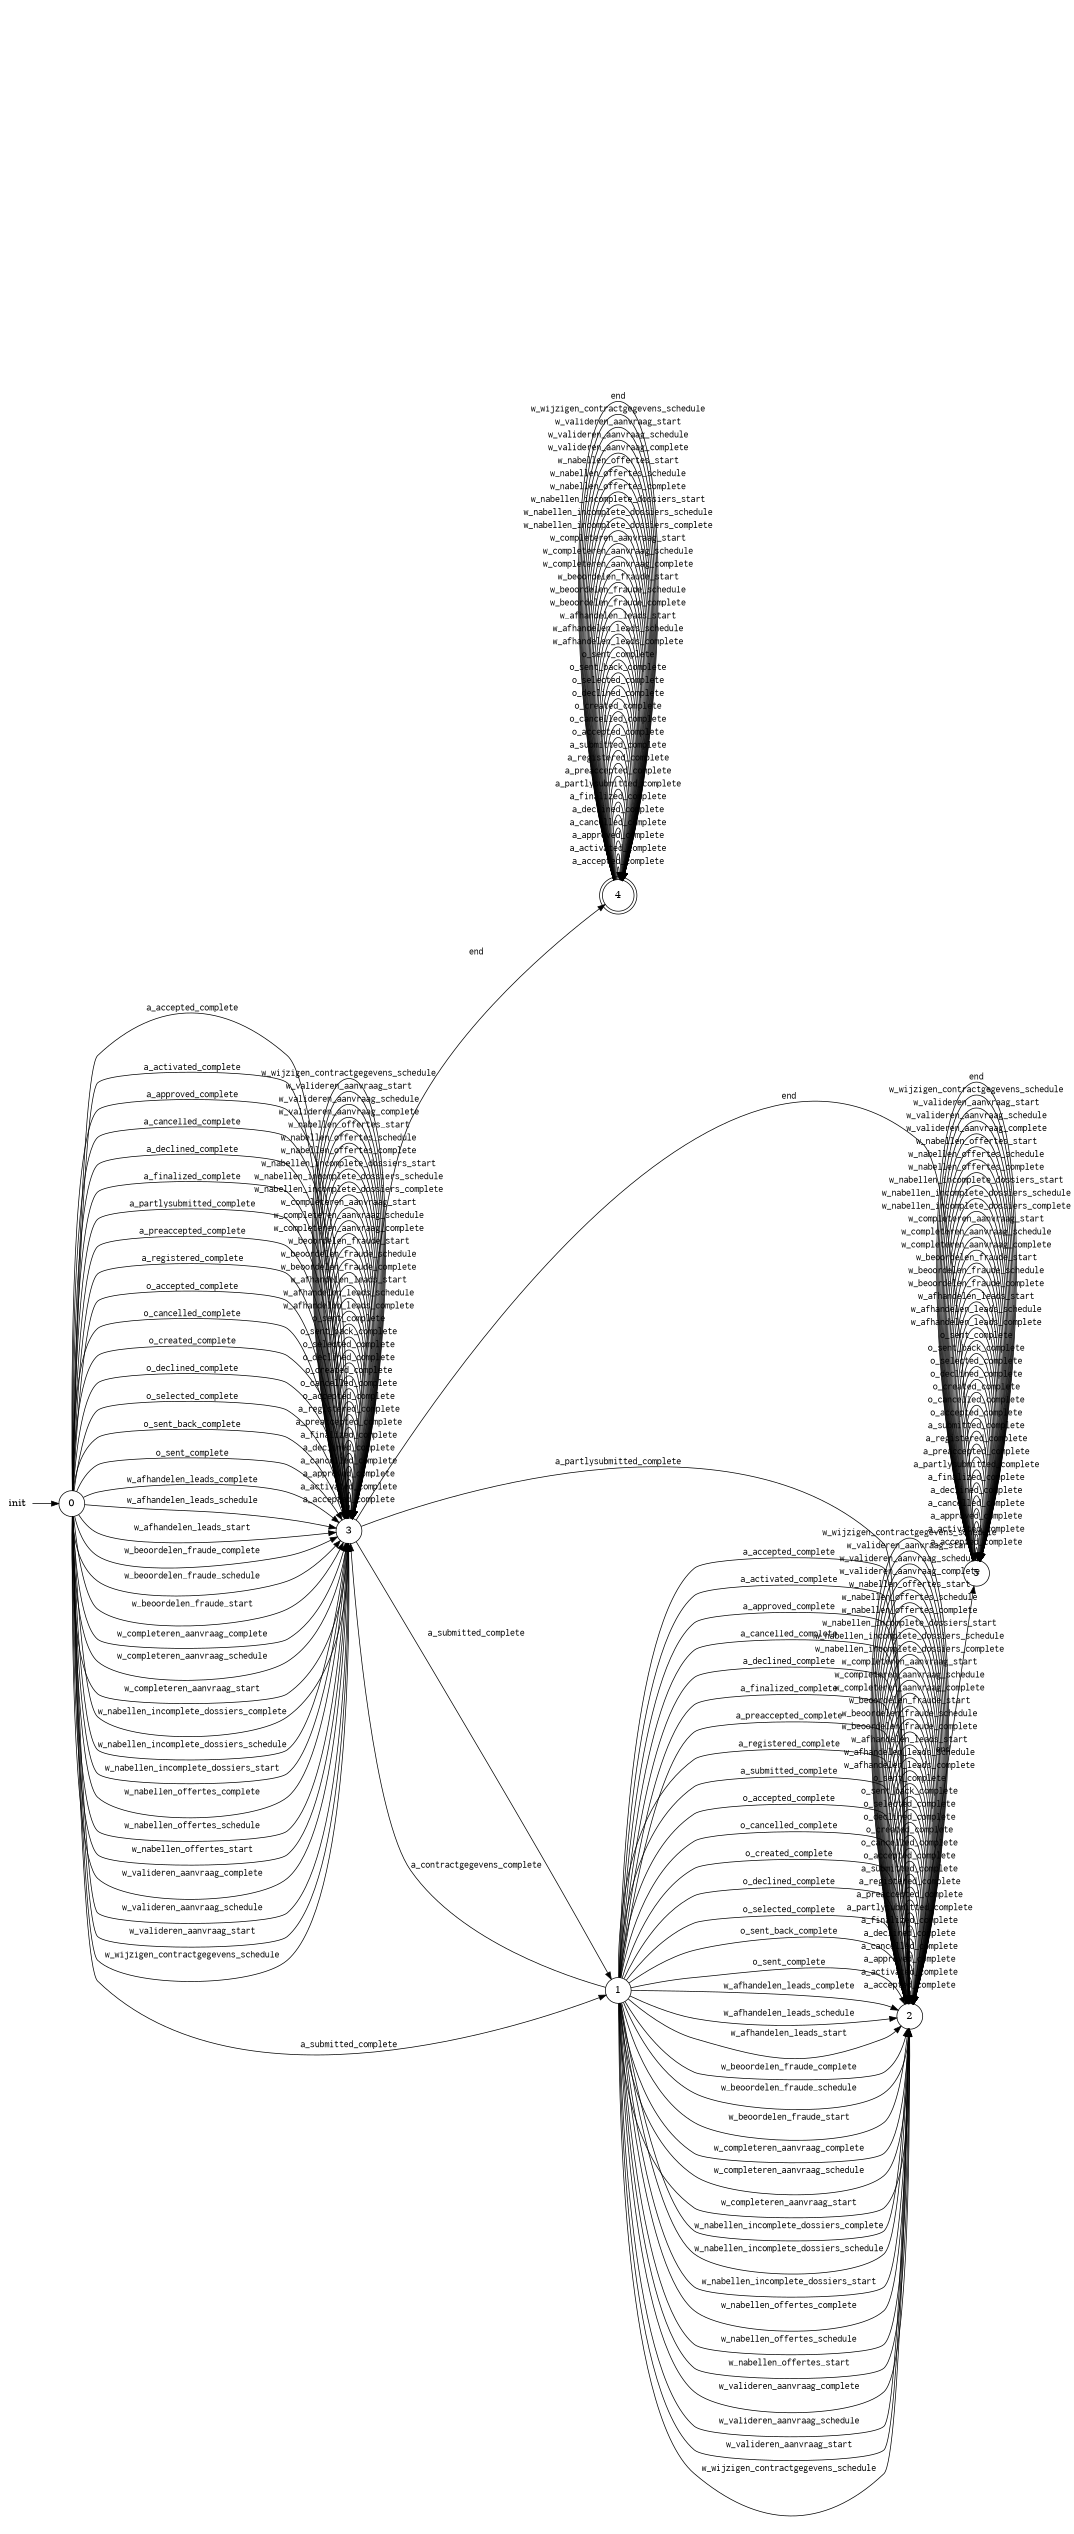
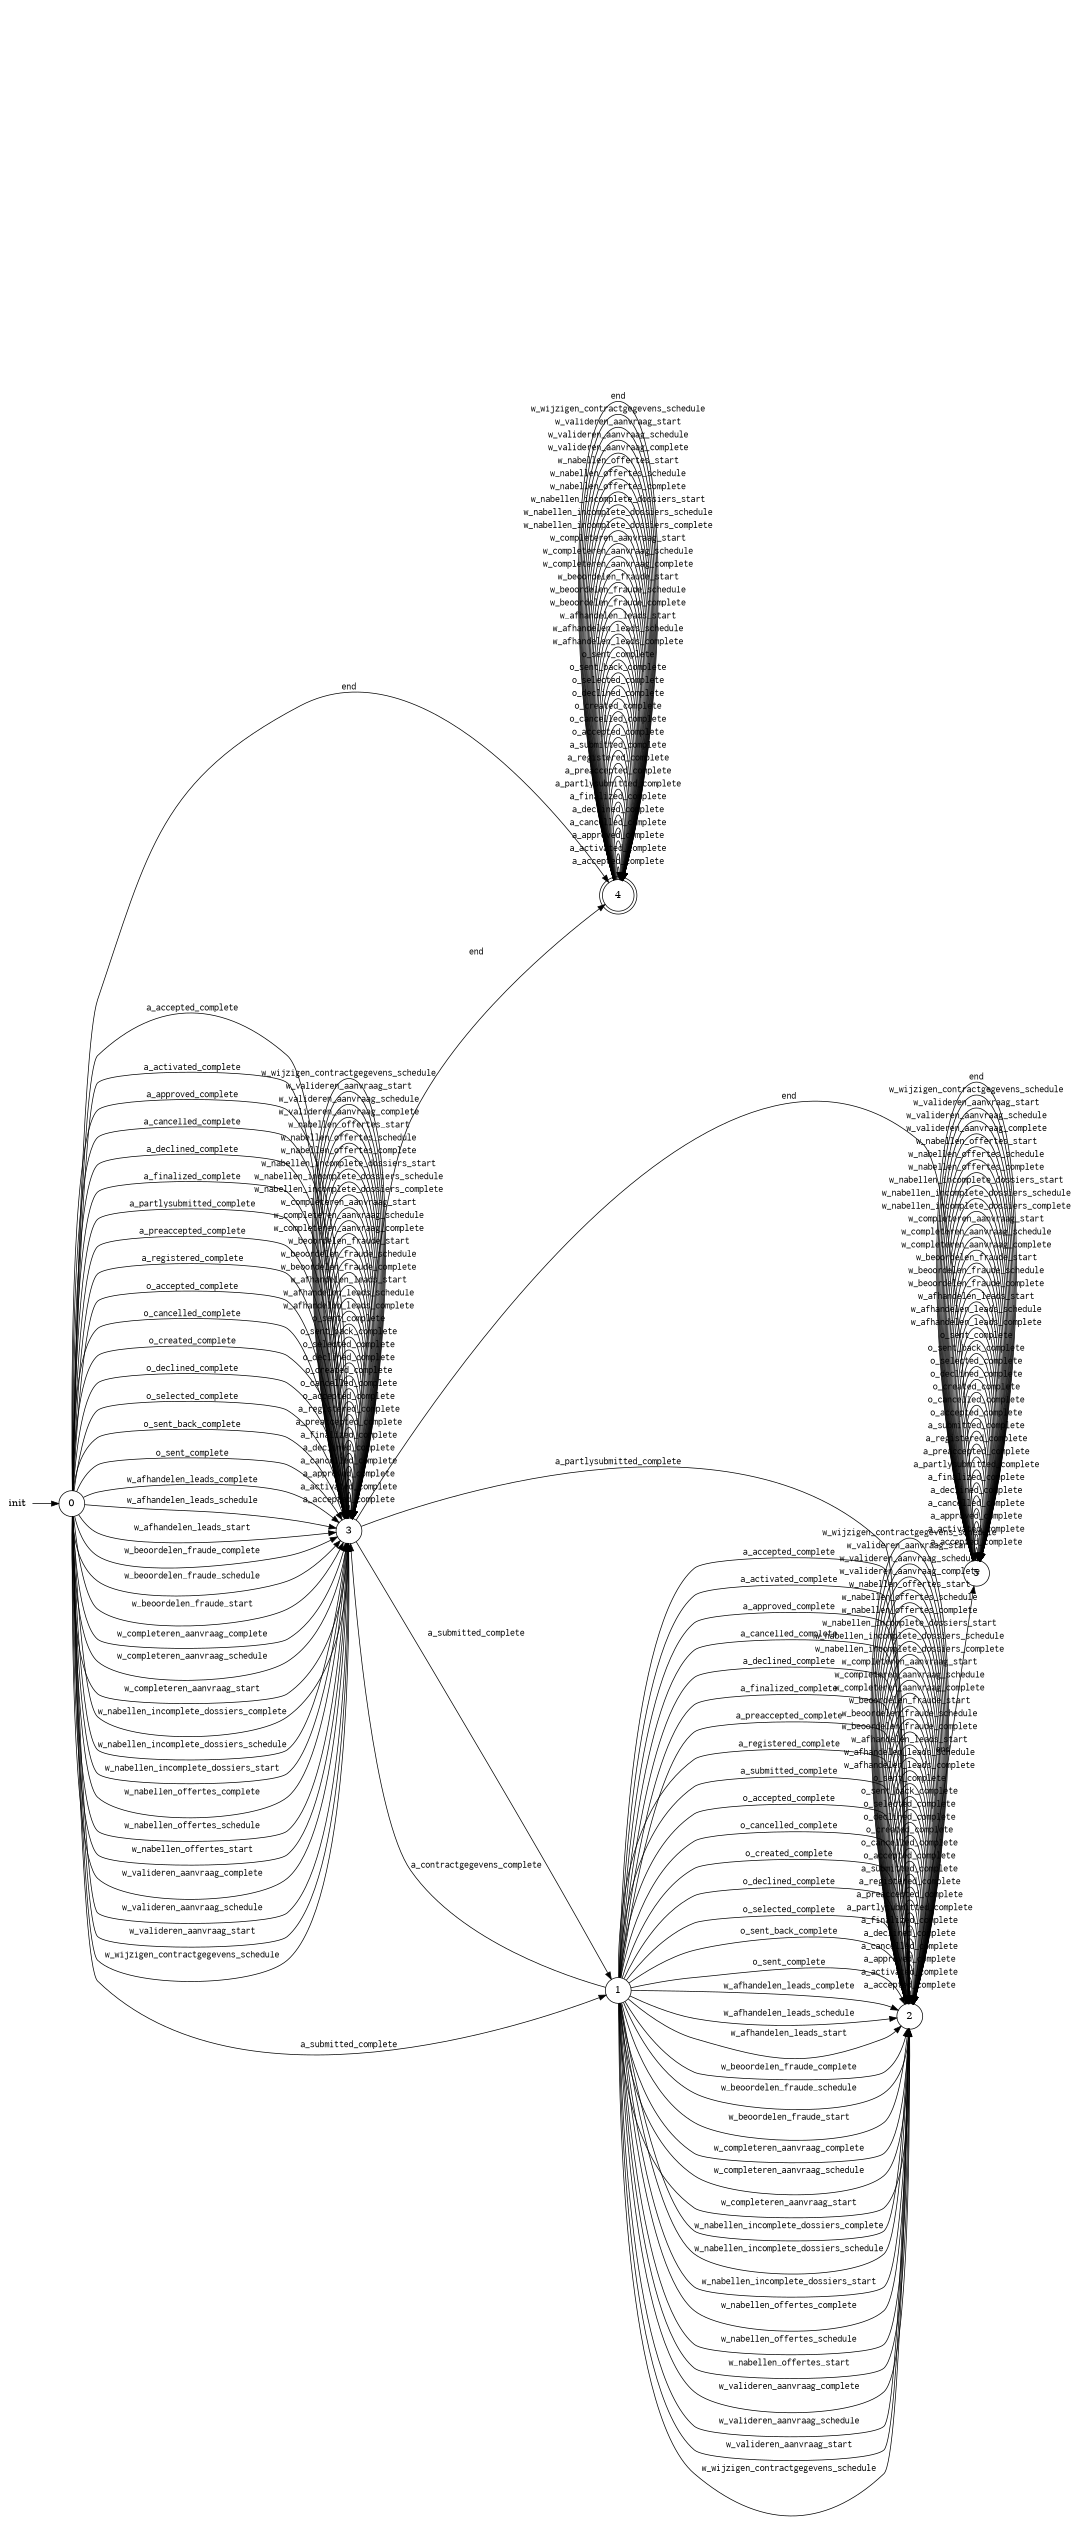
edge "0" -> "4": added, label "end"
